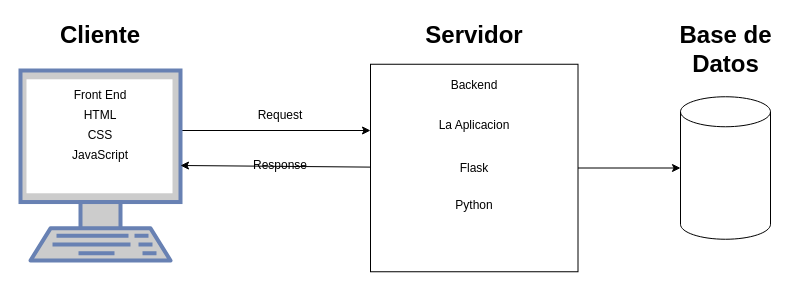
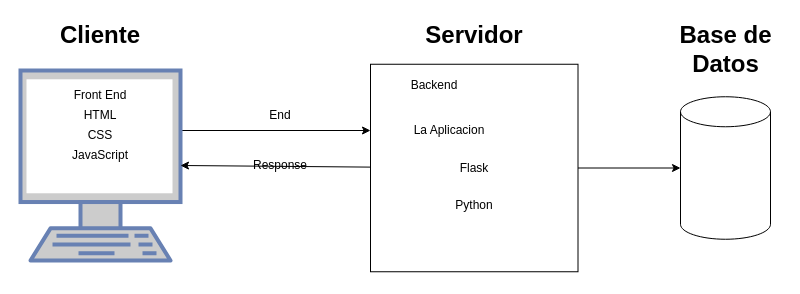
node "Backend": moved (474, 86) -> (434, 86)
node "Request": label "Request" -> "End"
node "La Aplicacion": moved (474, 126) -> (449, 131)
